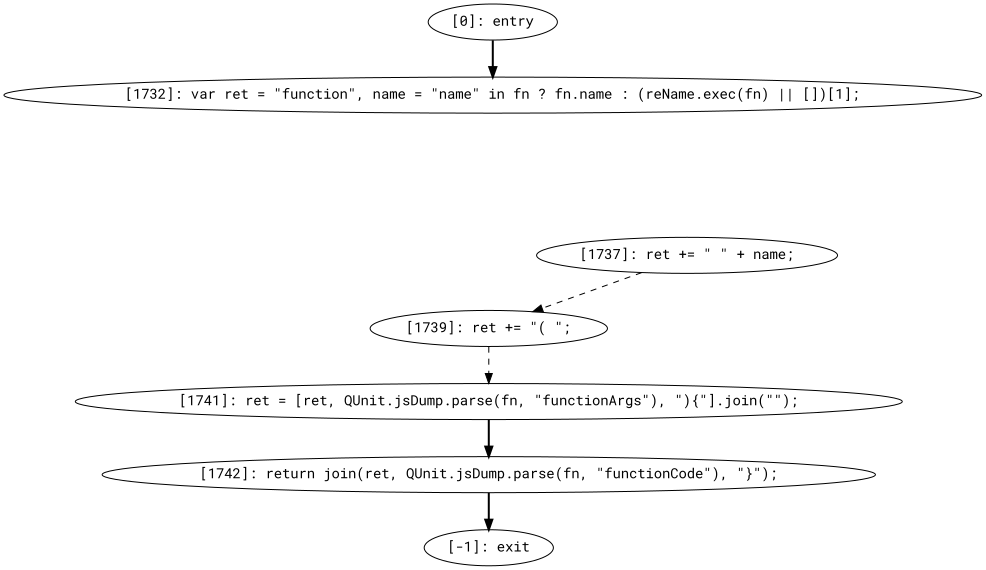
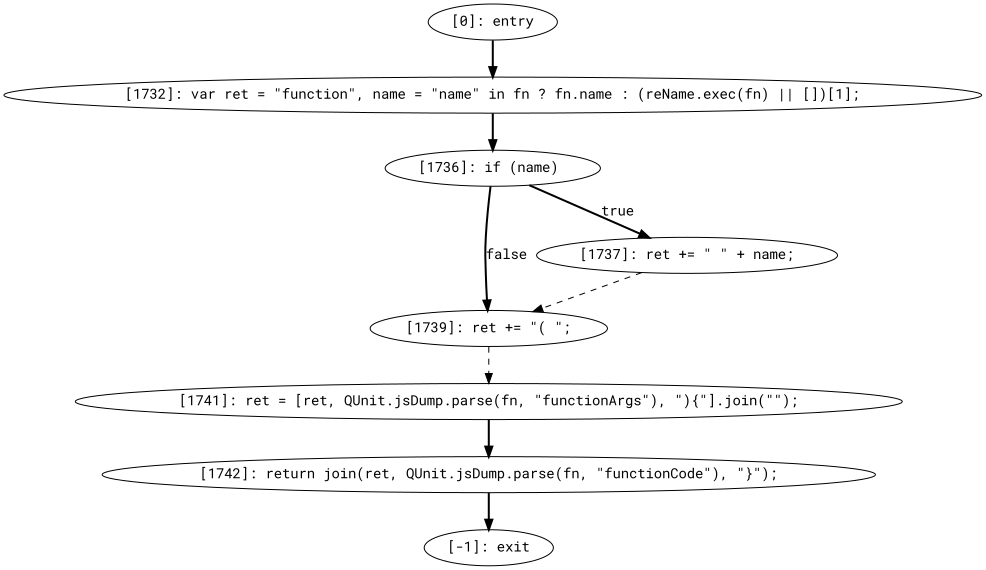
node "[1736]: if (name)": added
